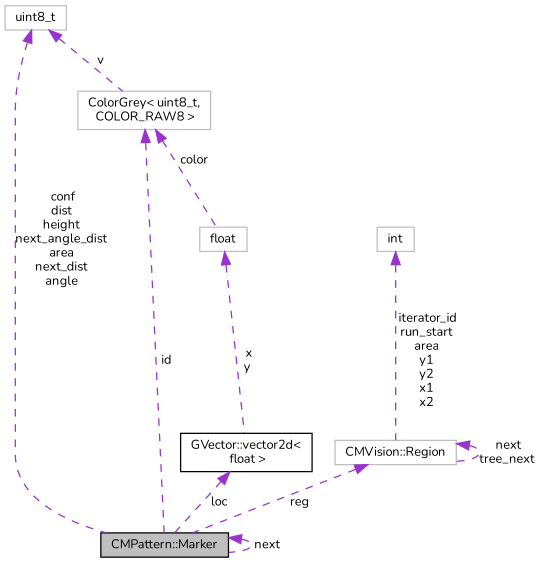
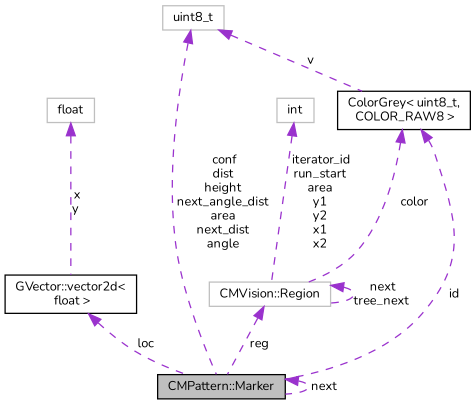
node "ColorGrey< uint8_t, COLOR_RAW8 >": color grey75 -> black
edge "float" -> "ColorGrey< uint8_t, COLOR_RAW8 >": now "CMVision::Region" -> "ColorGrey< uint8_t, COLOR_RAW8 >"
